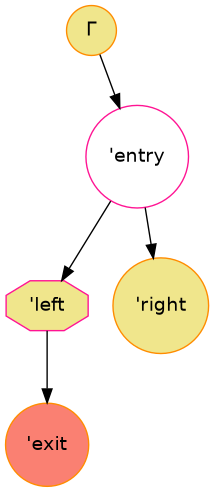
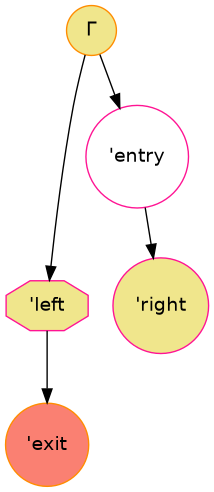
edge "'entry" -> "'left": now "Γ" -> "'left"
node "'right": color darkorange -> deeppink
